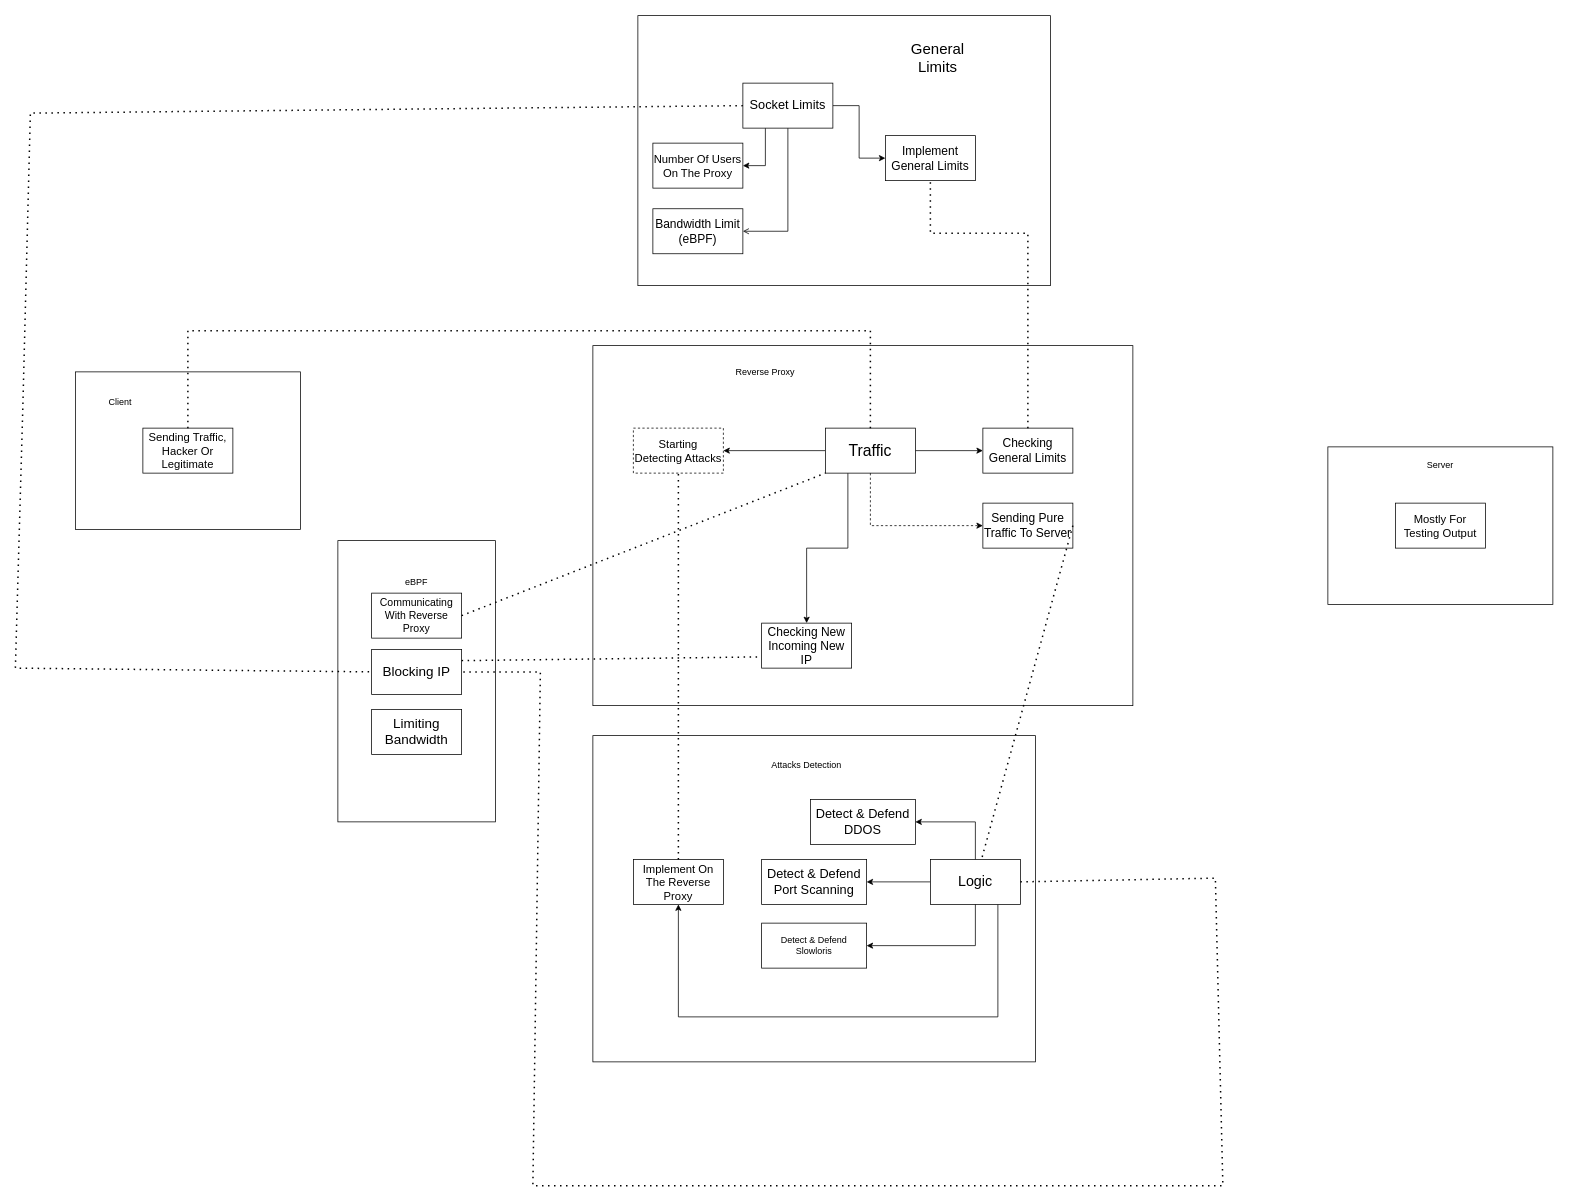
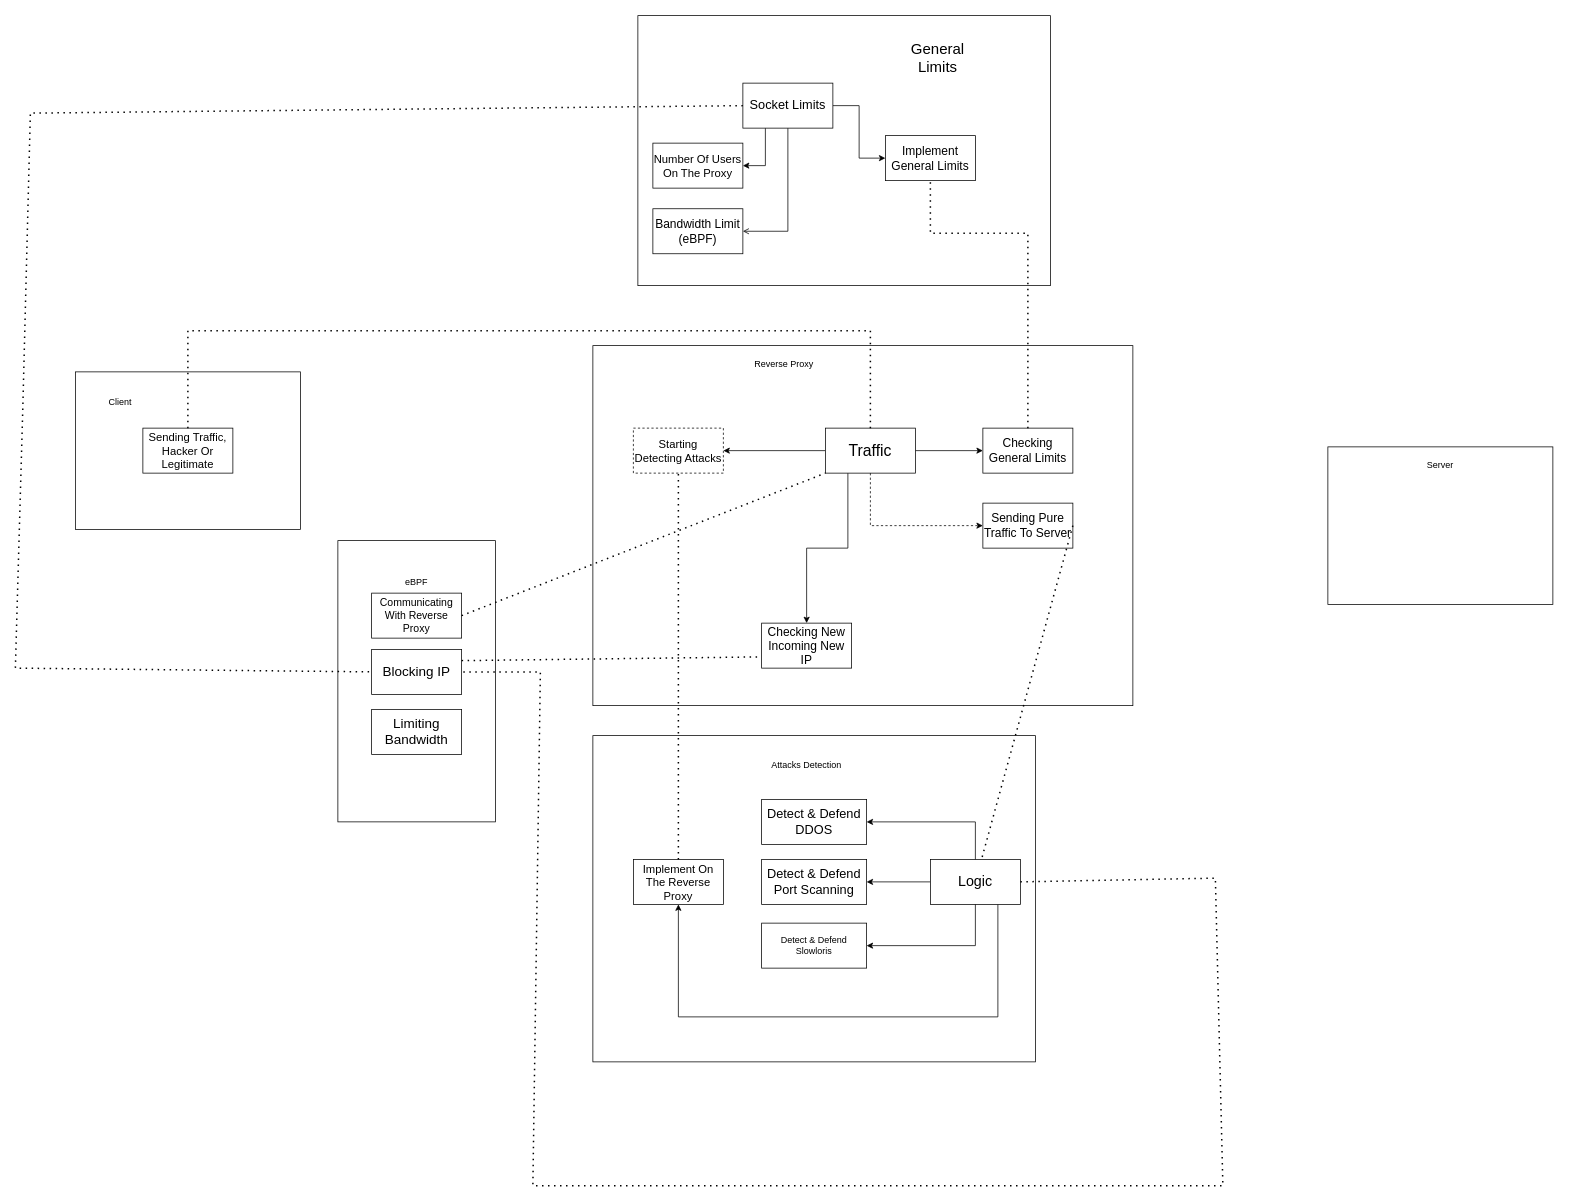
node "Reverse Proxy": moved (765, 372) -> (784, 364)
node "Mostly For Testing Output": removed
node "Detect & Defend DDOS": moved (863, 822) -> (814, 822)
